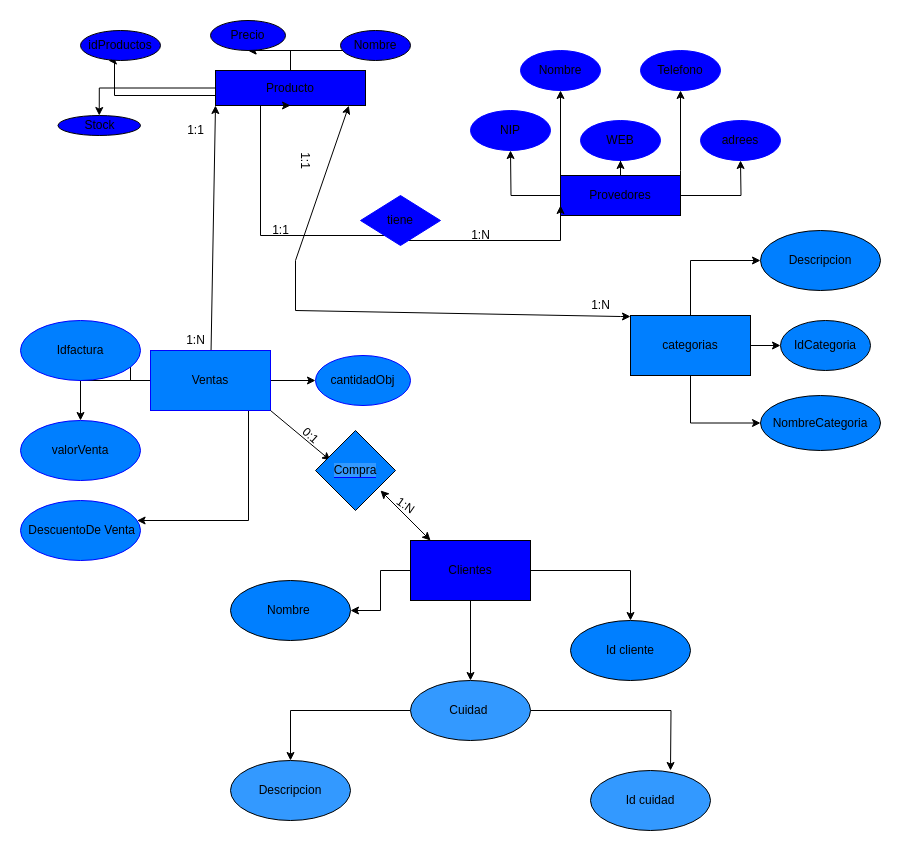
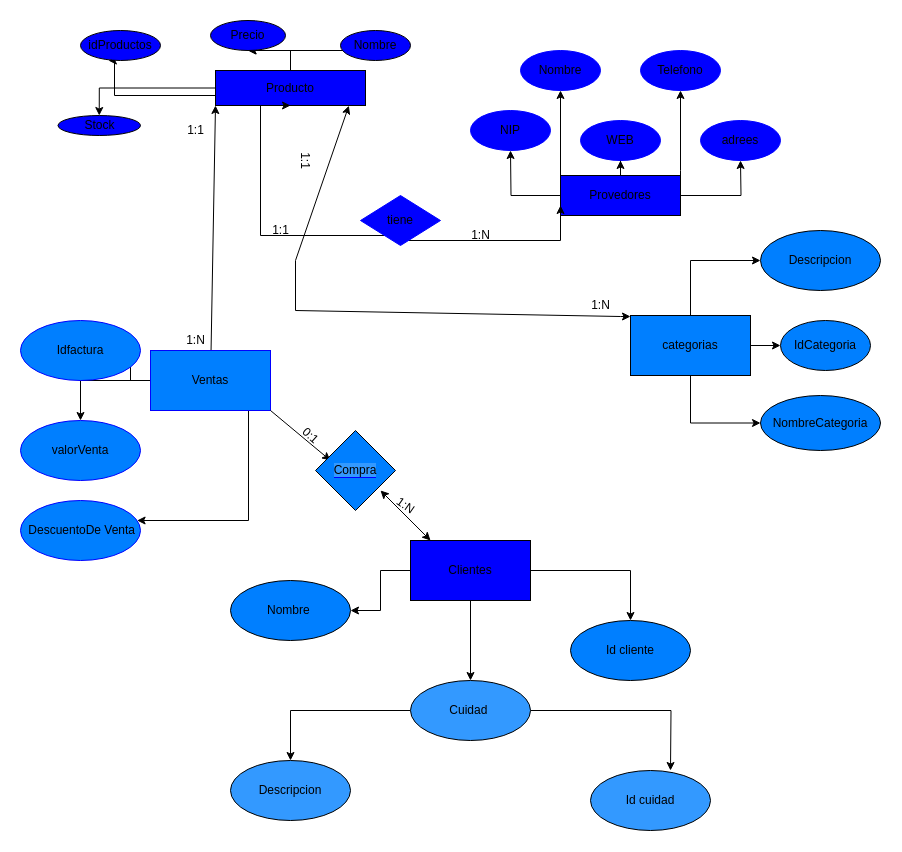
edge "Ventas" -> "cantidadObj": removed
node "cantidadObj": removed
